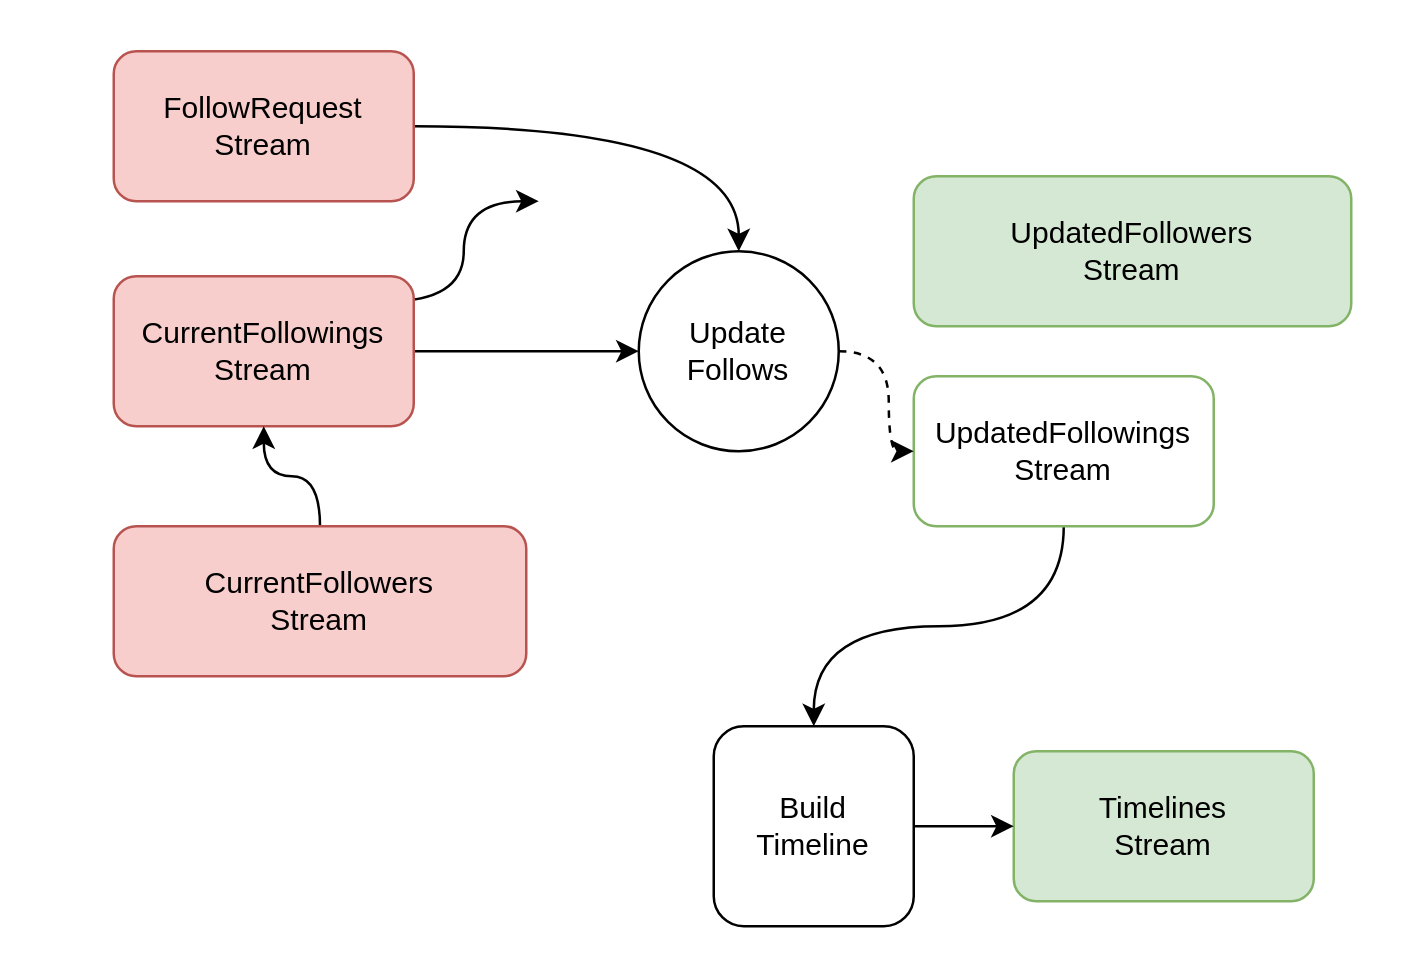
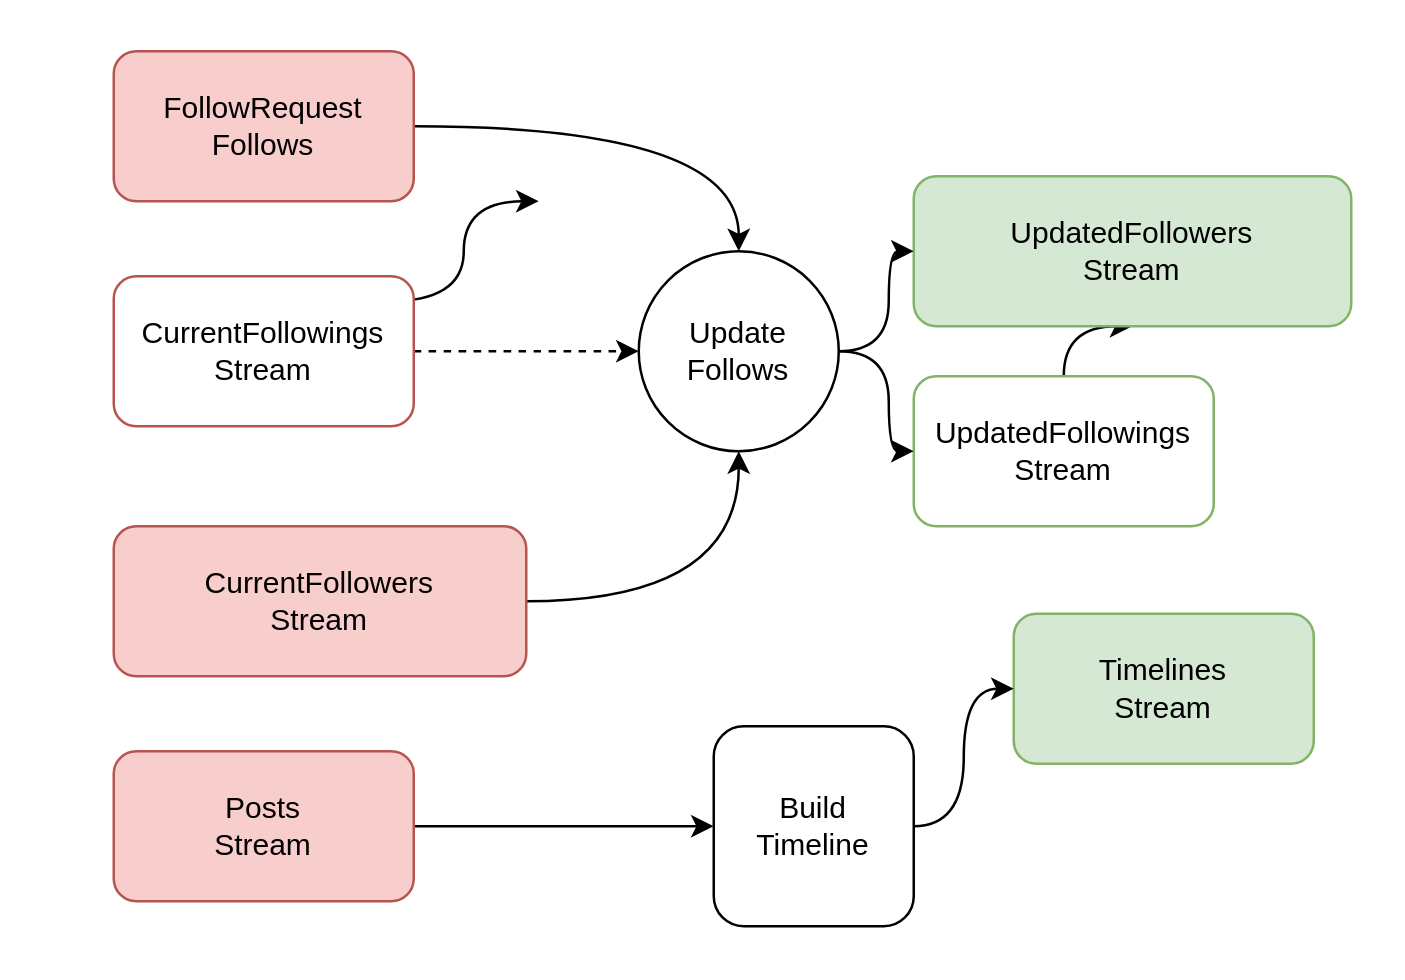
node "FollowRequest Stream": label "FollowRequest Stream" -> "FollowRequest Follows"
edge "Update Follows" -> "UpdatedFollowers Stream": added
node "CurrentFollowings Stream": fillcolor #f8cecc -> #ffffff
edge "CurrentFollowings Stream" -> "Update Follows": style solid -> dashed
edge "Update Follows" -> "UpdatedFollowings Stream": style dashed -> solid
edge "CurrentFollowers Stream" -> "CurrentFollowings Stream": now "CurrentFollowers Stream" -> "Update Follows"
edge "UpdatedFollowings Stream" -> "Build Timeline": now "UpdatedFollowings Stream" -> "UpdatedFollowers Stream"
node "Posts Stream": added
edge "Posts Stream" -> "Build Timeline": added
node "Timelines Stream": moved (1164, 826) -> (1164, 689)
